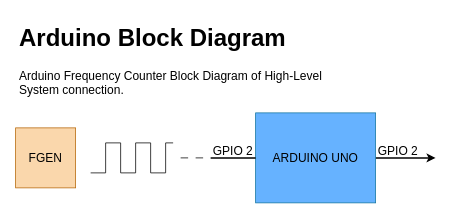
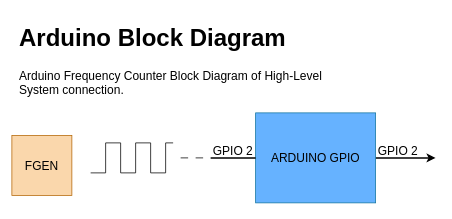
node "FGEN": moved (45, 158) -> (42, 165)
node "ARDUINO UNO": label "ARDUINO UNO" -> "ARDUINO GPIO"
